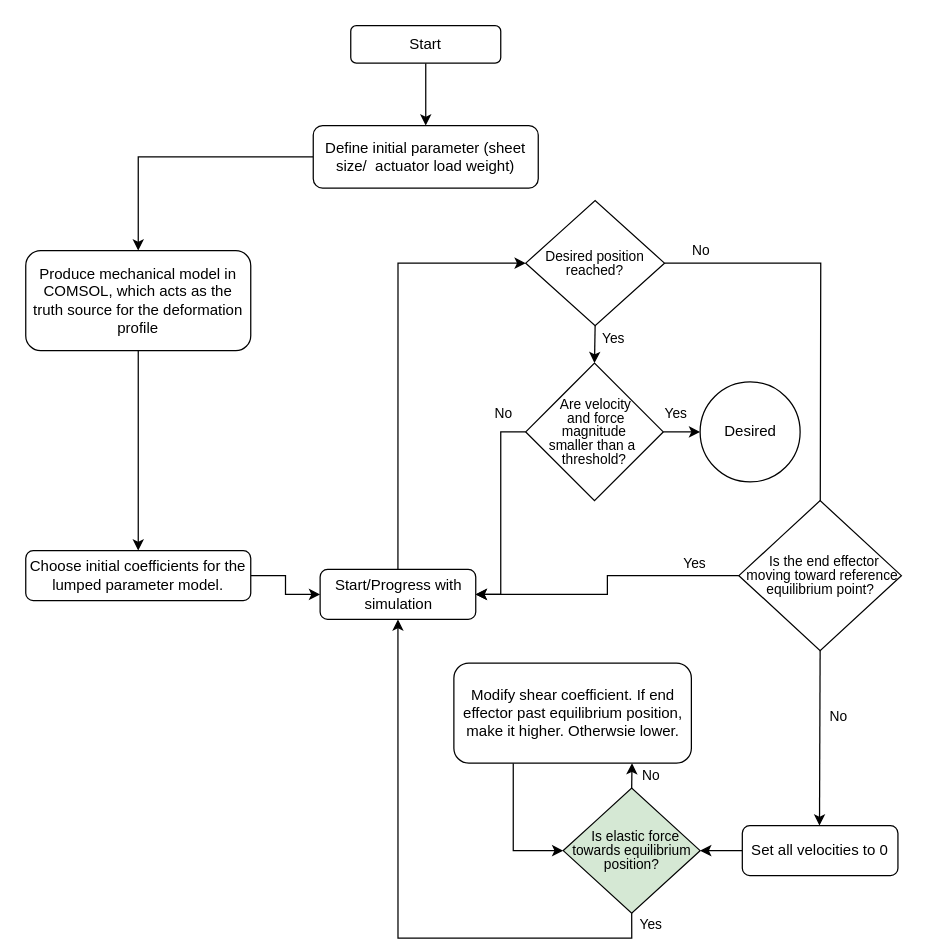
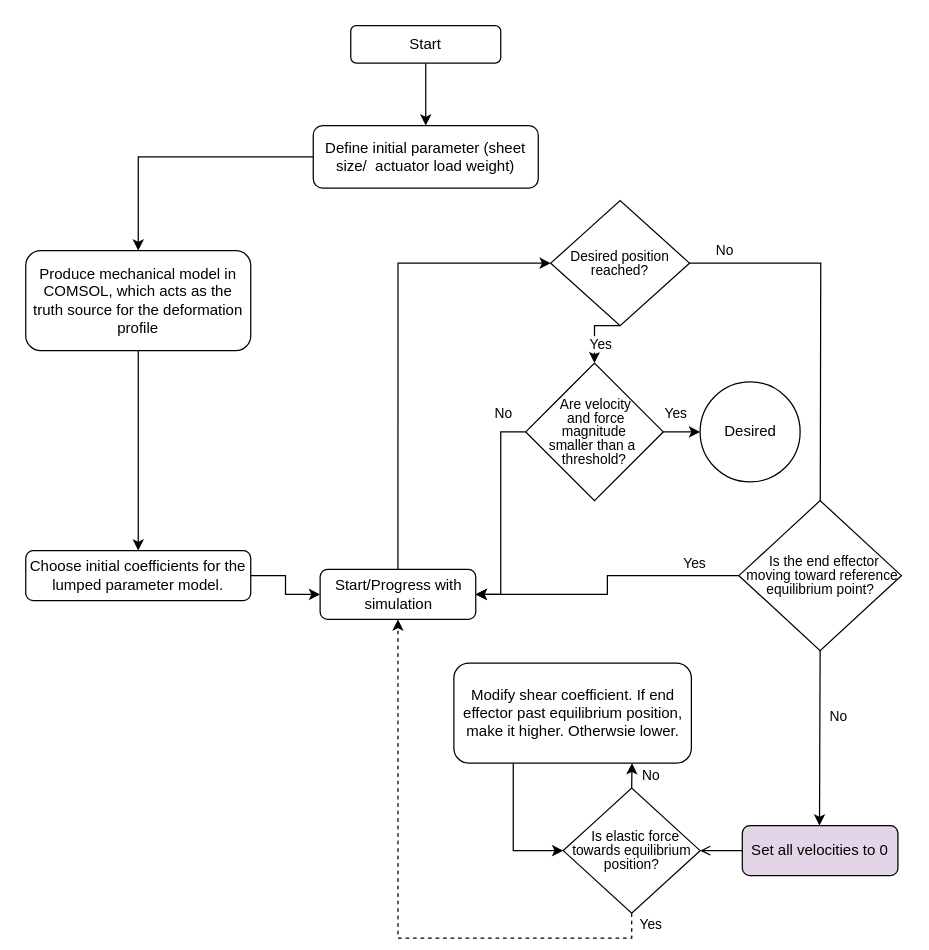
node "Desired position reached?": moved (595, 263) -> (620, 263)
node "Is elastic force towards equilibrium position?": fillcolor #d5e8d4 -> #ffffff
edge "Set all velocities to 0" -> "Is elastic force towards equilibrium position?": arrowhead classic -> open
node "Set all velocities to 0": fillcolor #ffffff -> #e1d5e7
edge "Is elastic force towards equilibrium position?" -> "Start/Progress with simulation": style solid -> dashed
